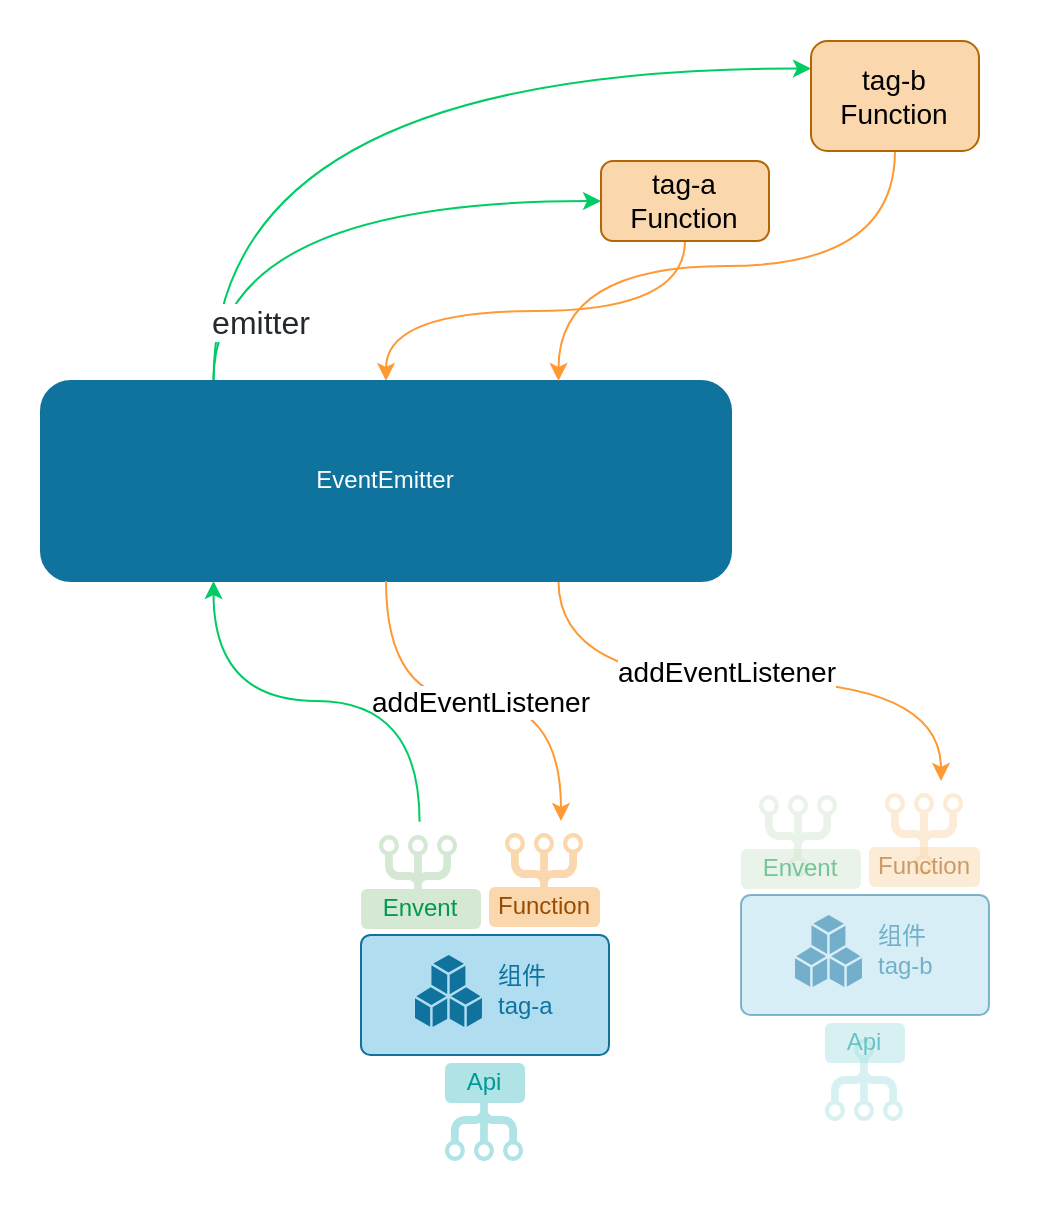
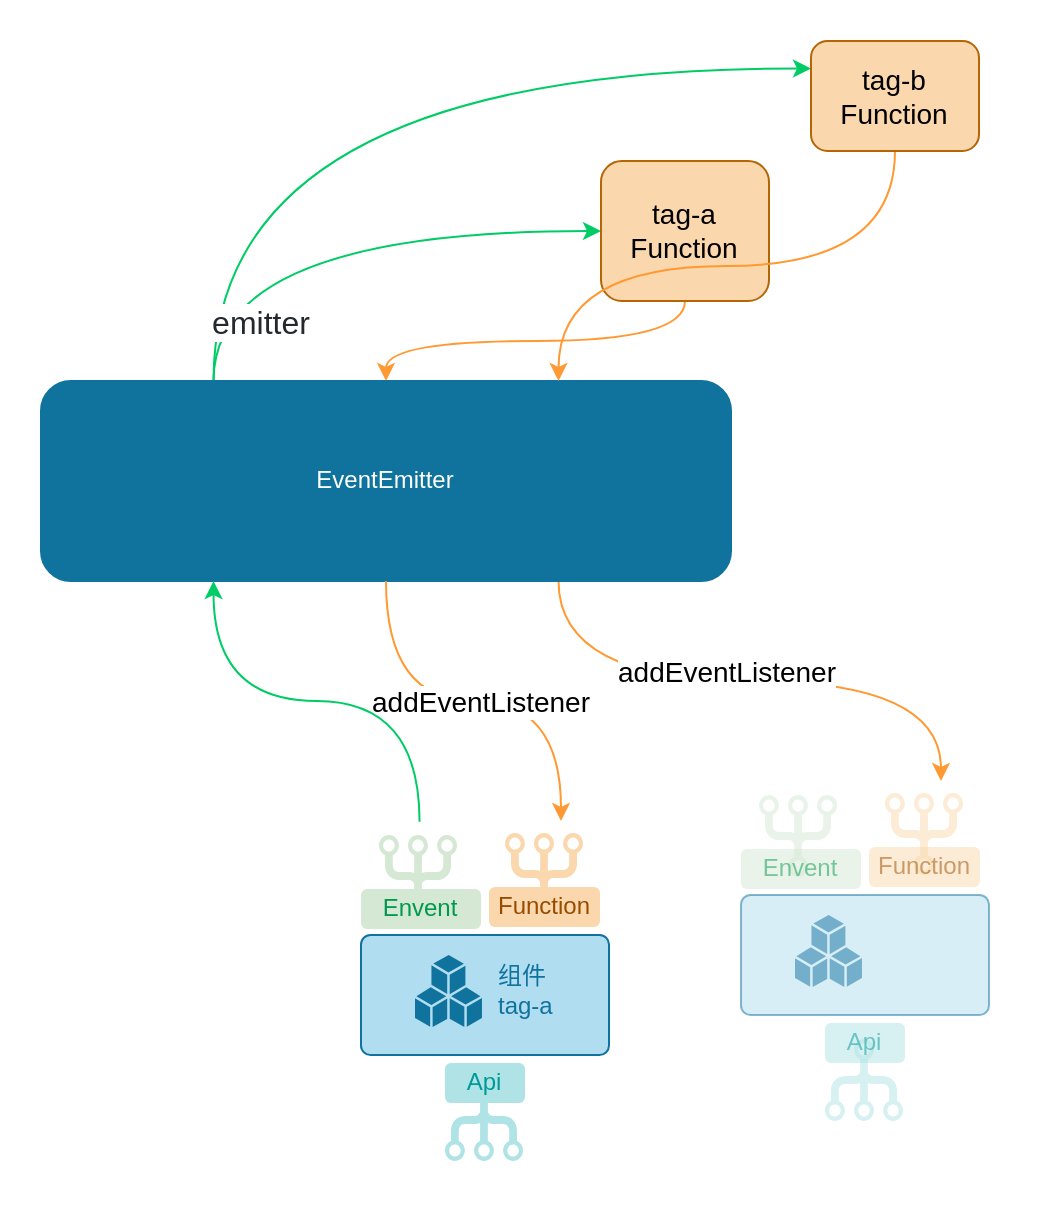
node "tag-a Function": size 168x80 -> 168x140
node "组件 tag-b": removed
